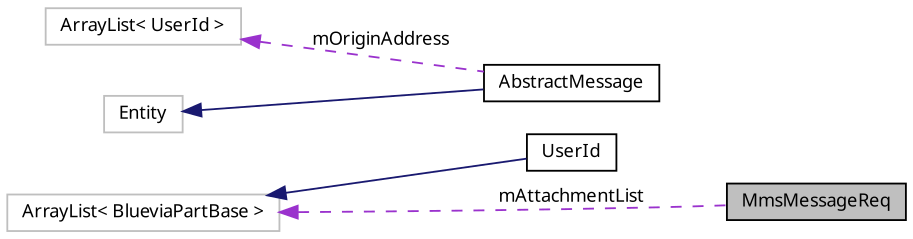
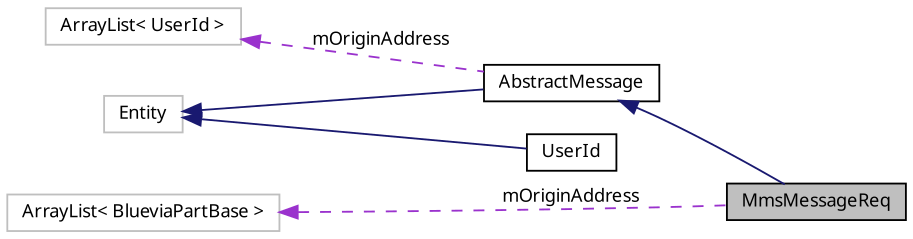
edge "MmsMessageReq" -> "AbstractMessage": added
edge "UserId" -> "ArrayList< BlueviaPartBase >": now "UserId" -> "Entity"
edge "MmsMessageReq" -> "ArrayList< BlueviaPartBase >": label "mAttachmentList" -> "mOriginAddress"
